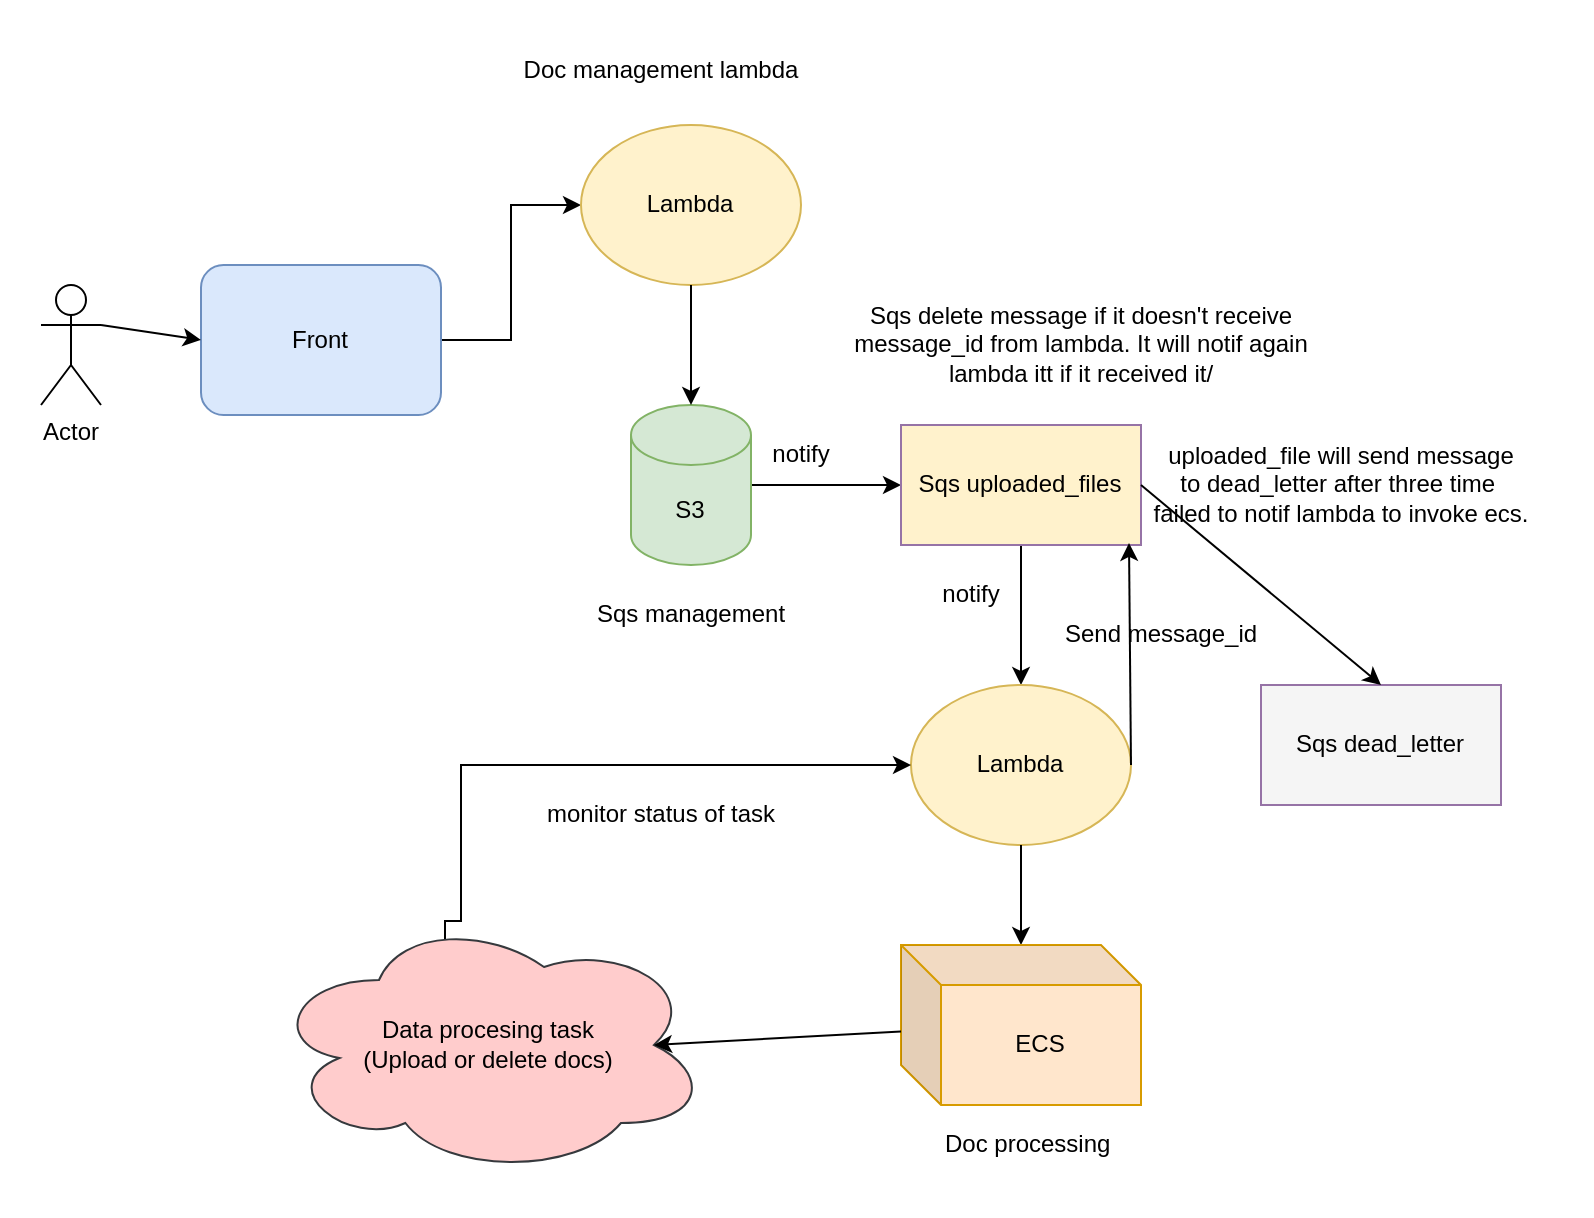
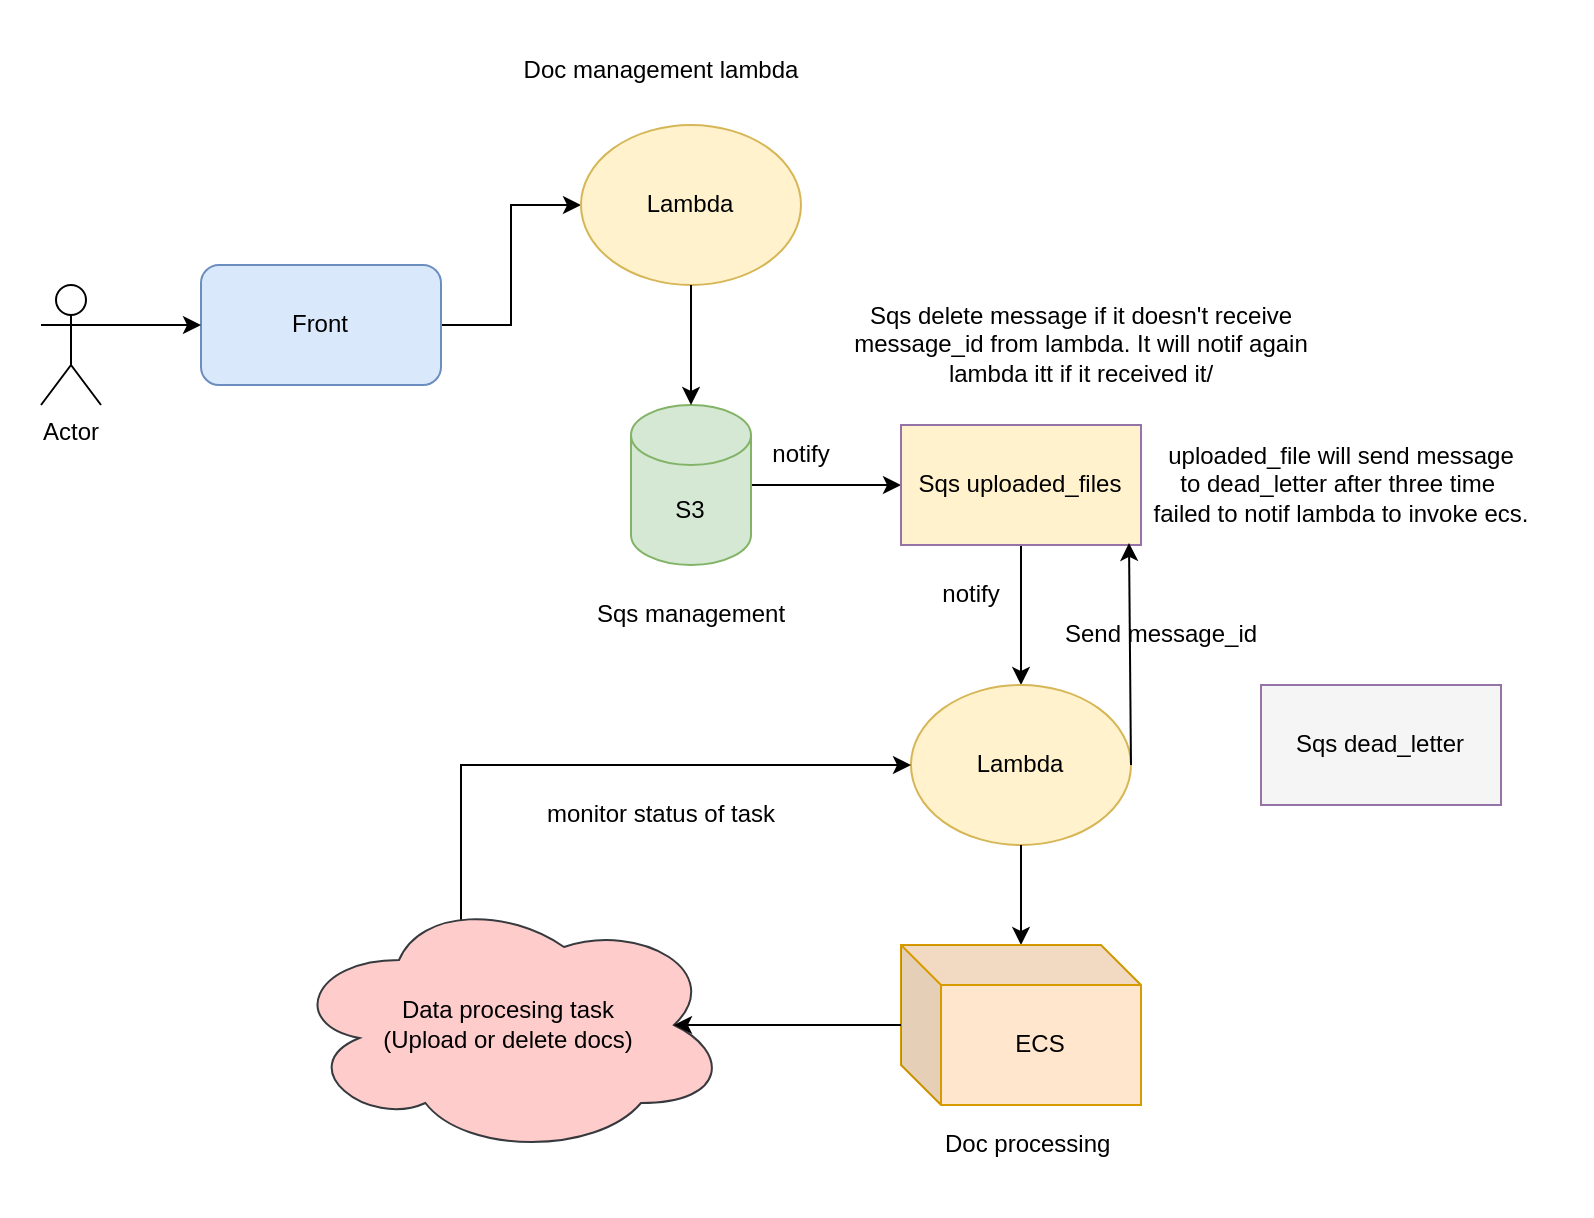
node "Front": size 240x150 -> 240x120
edge "Sqs uploaded_files" -> "Sqs dead_letter": removed
node "Data procesing task (Upload or delete docs)": moved (489, 1045) -> (509, 1025)
